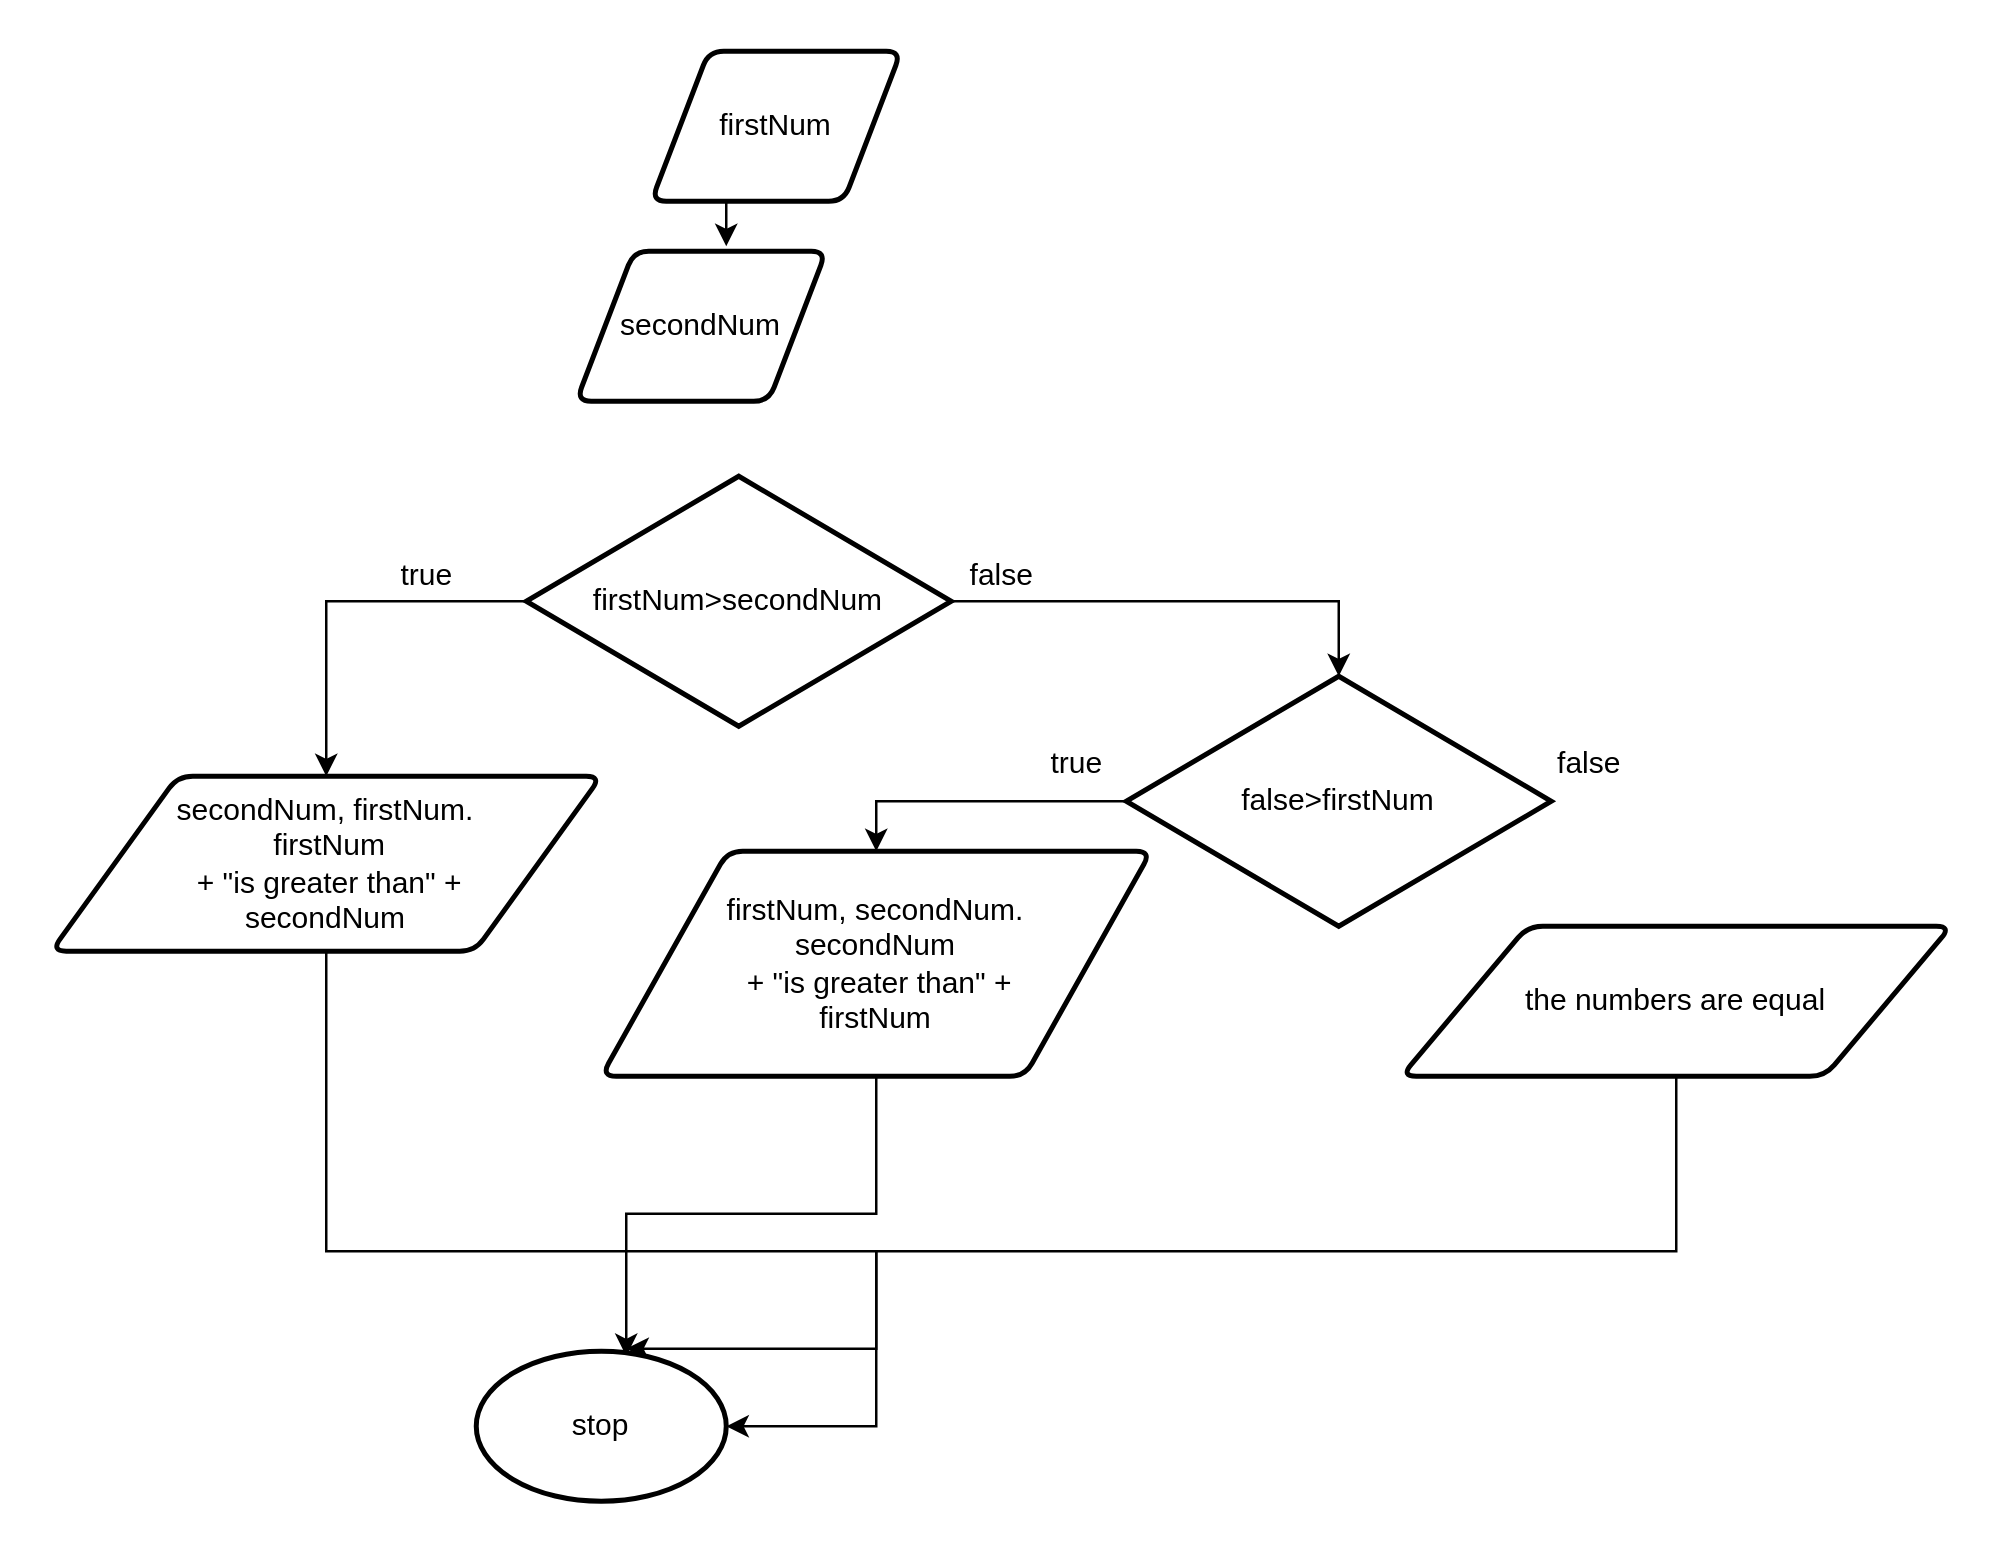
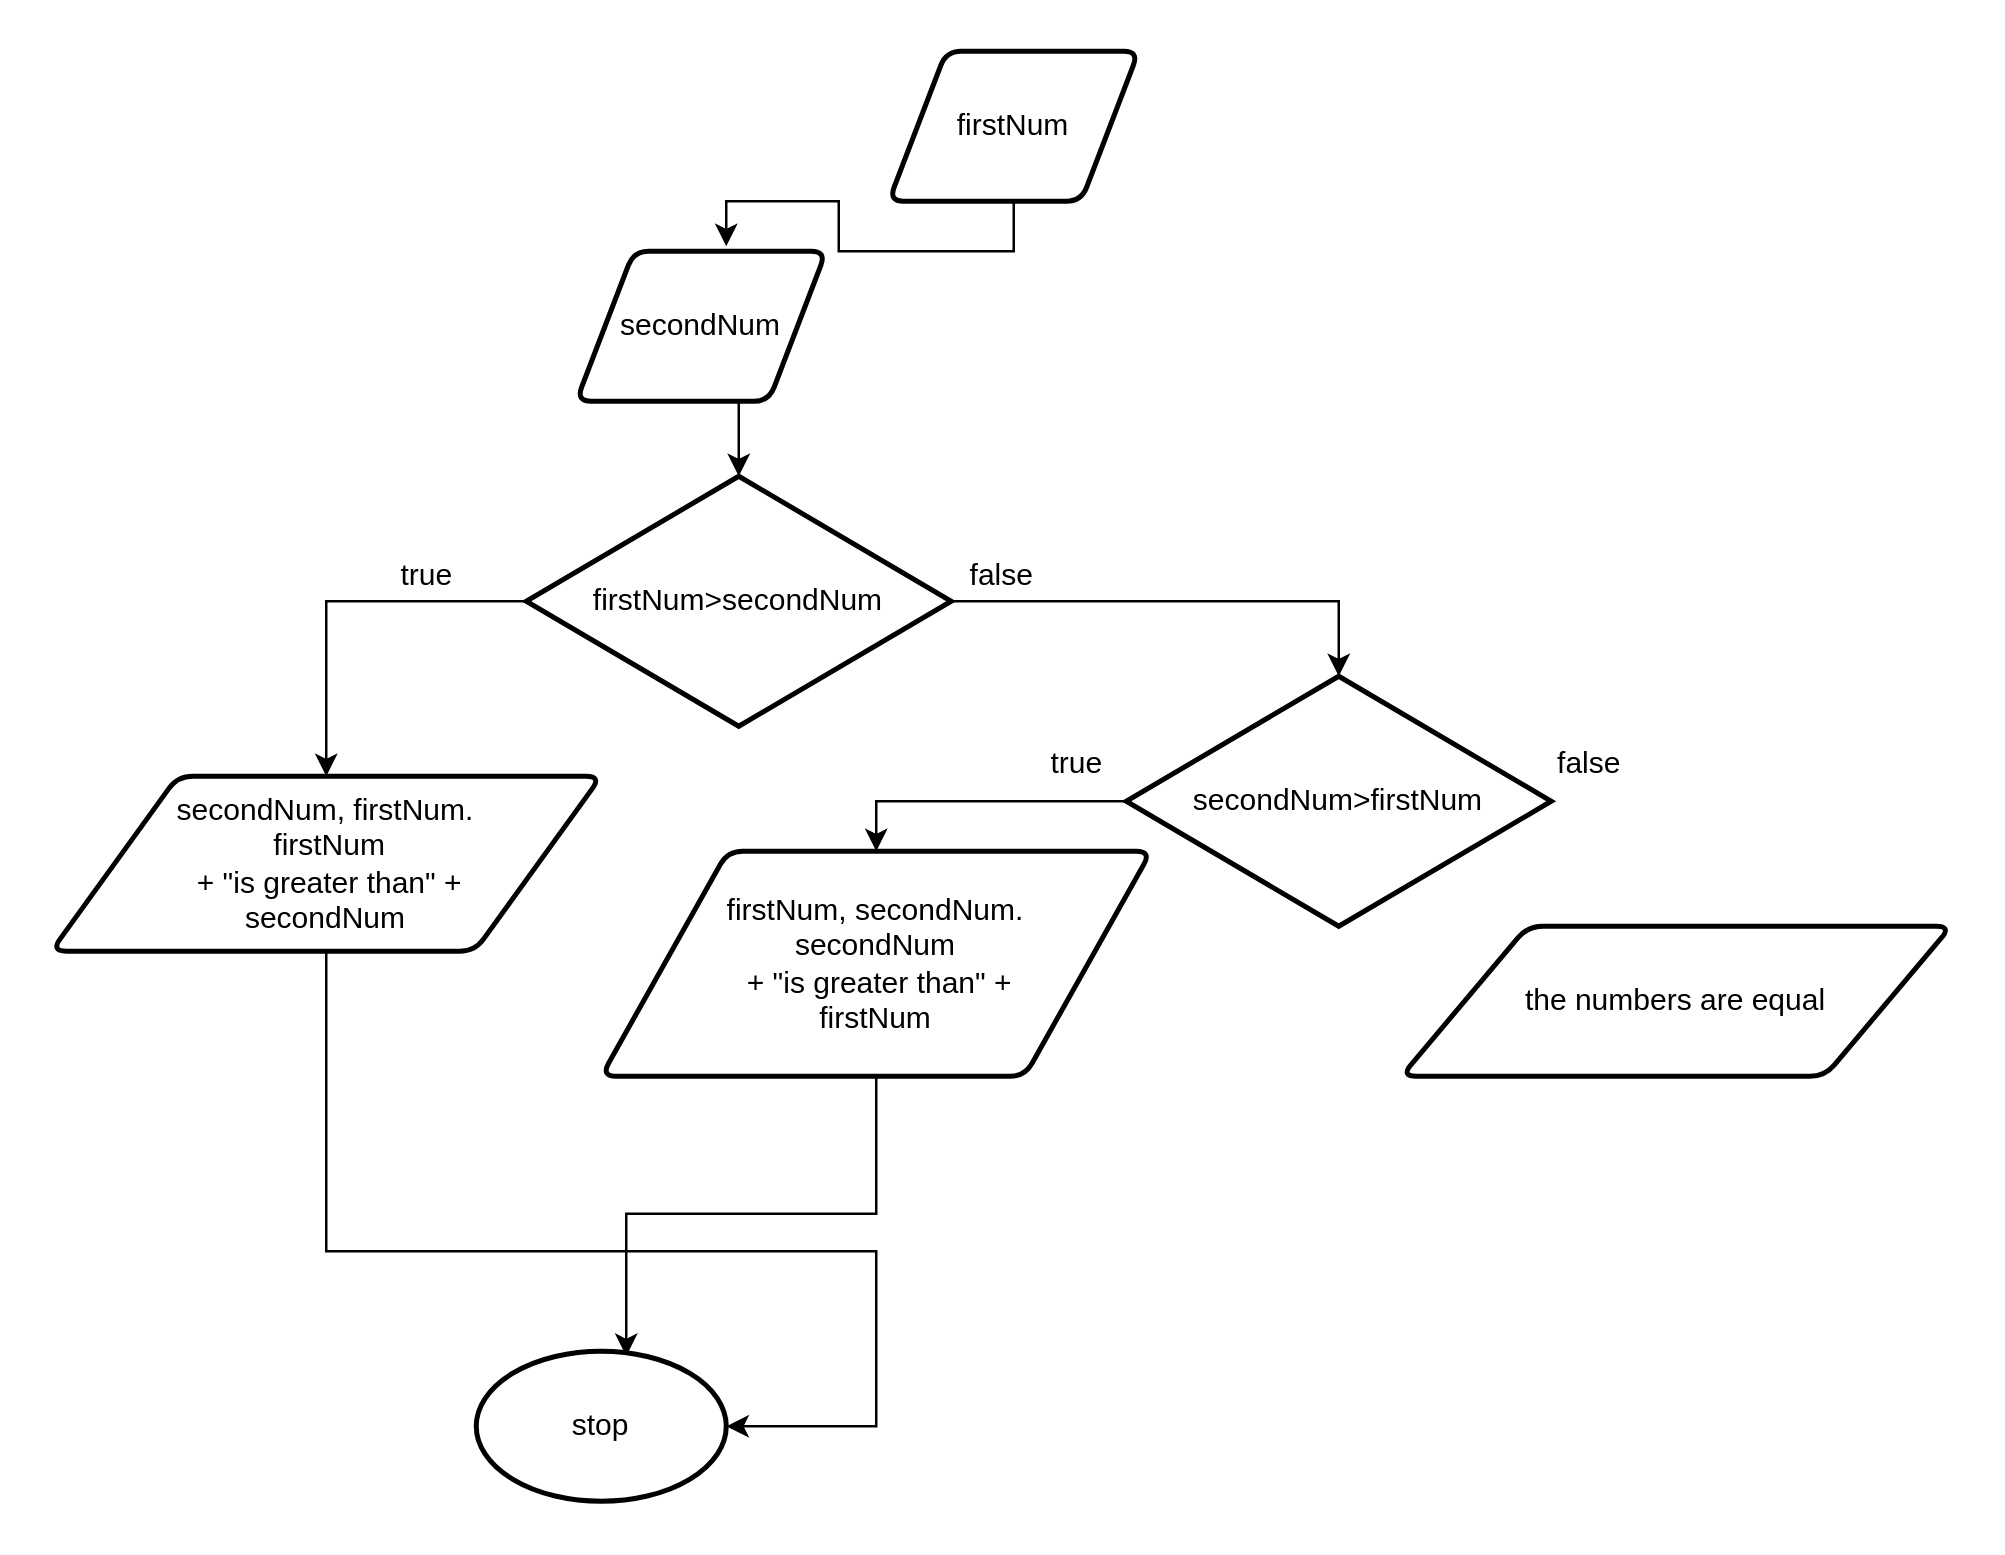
node "firstNum": moved (776, 126) -> (1014, 126)
edge "secondNum" -> "firstNum>secondNum": added
node "false>firstNum": label "false>firstNum" -> "secondNum>firstNum"
edge "the numbers are equal" -> "stop": removed
